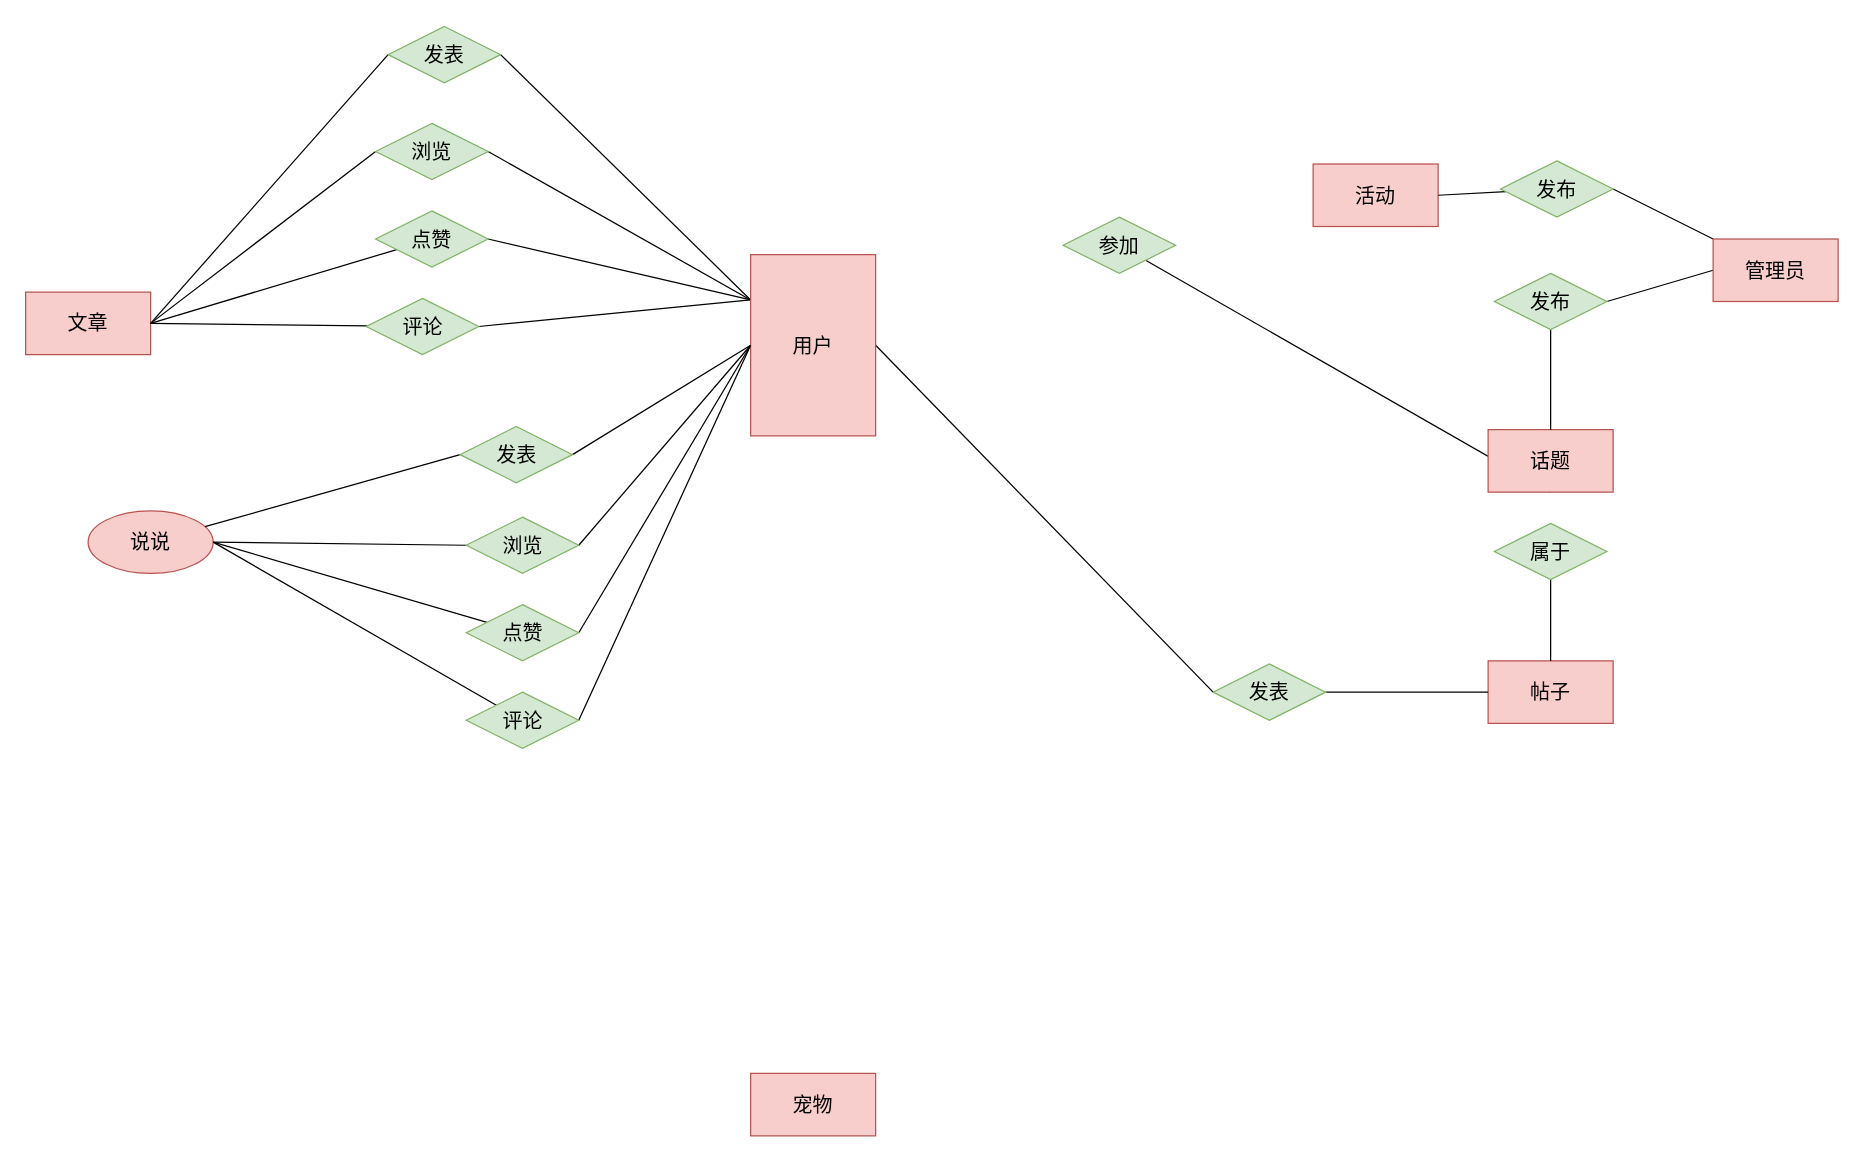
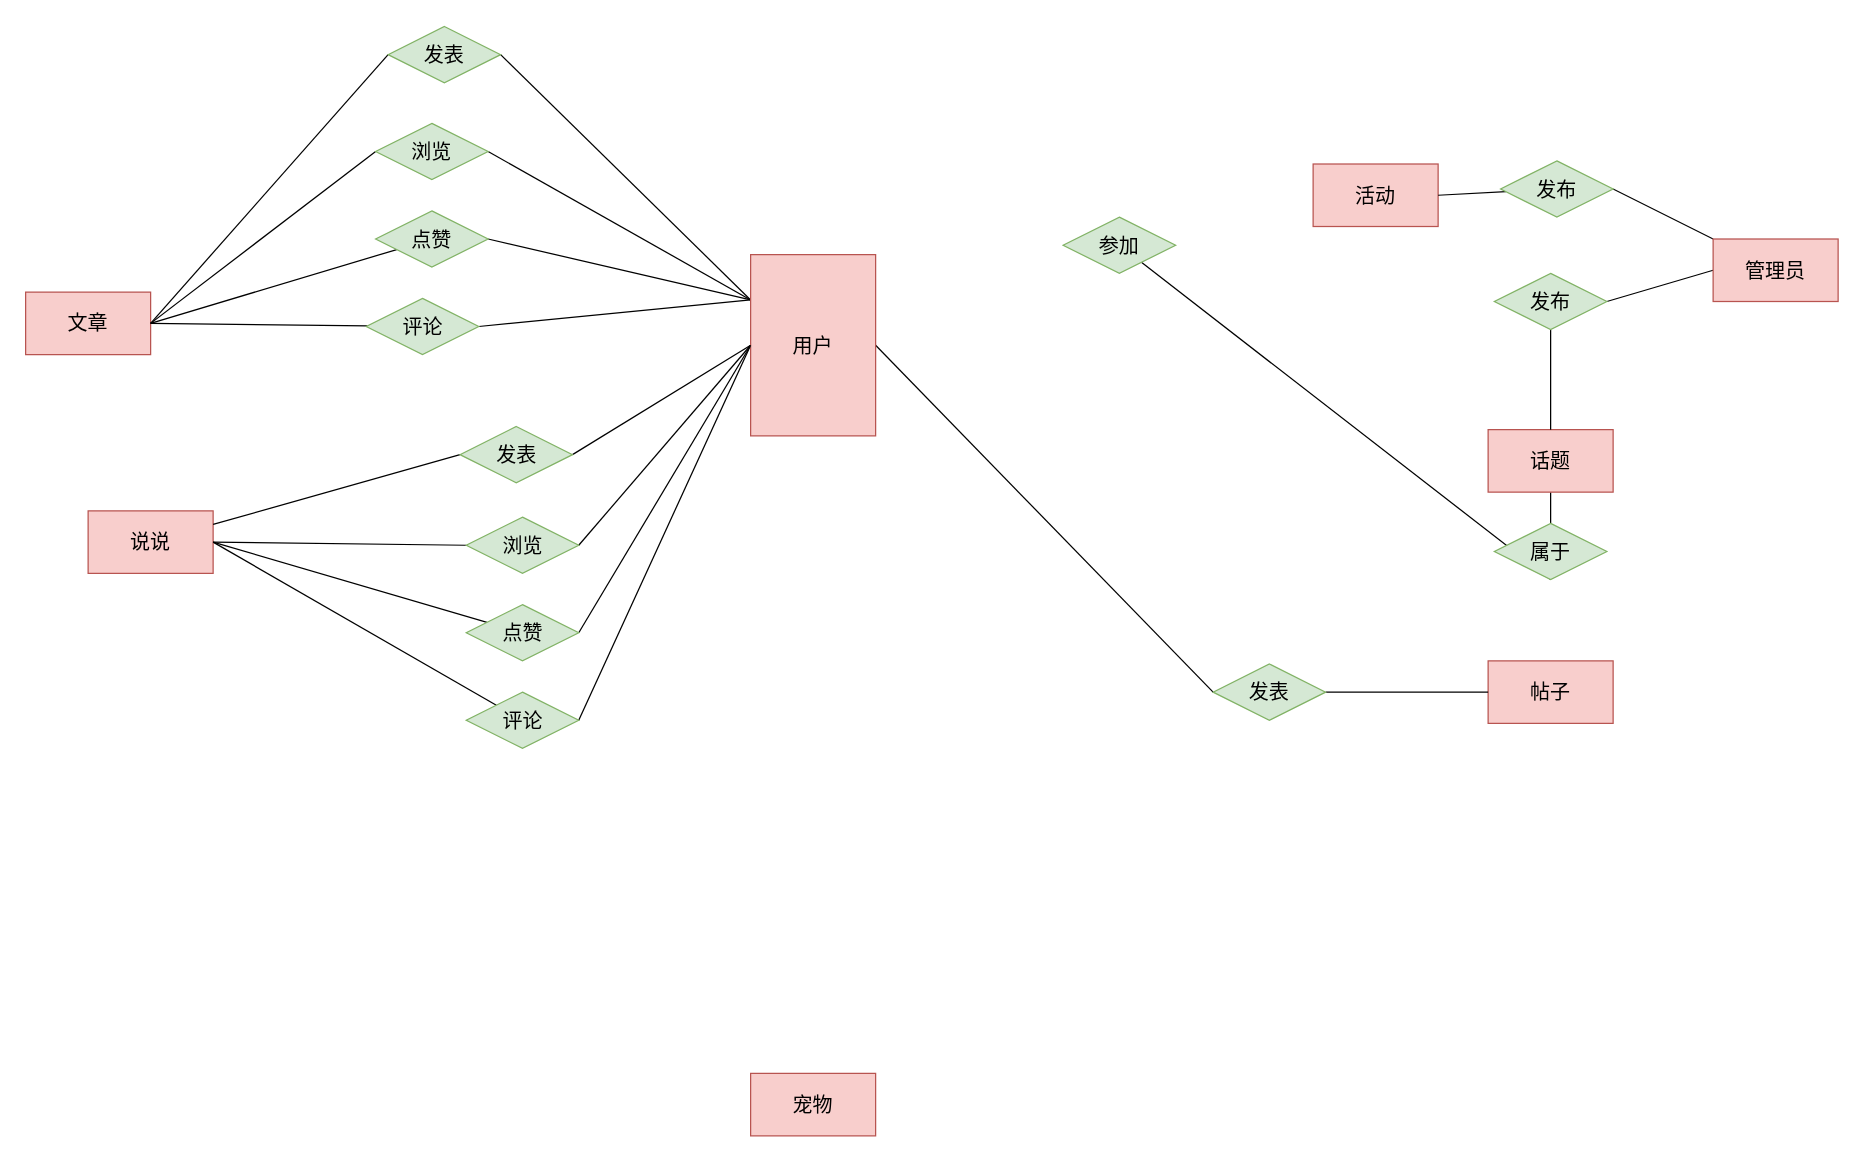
edge "参加" -- "话题": now "属于" -- "话题"
node "说说": shape ellipse -> rectangle
edge "属于" -- "帖子": now "属于" -- "参加"
